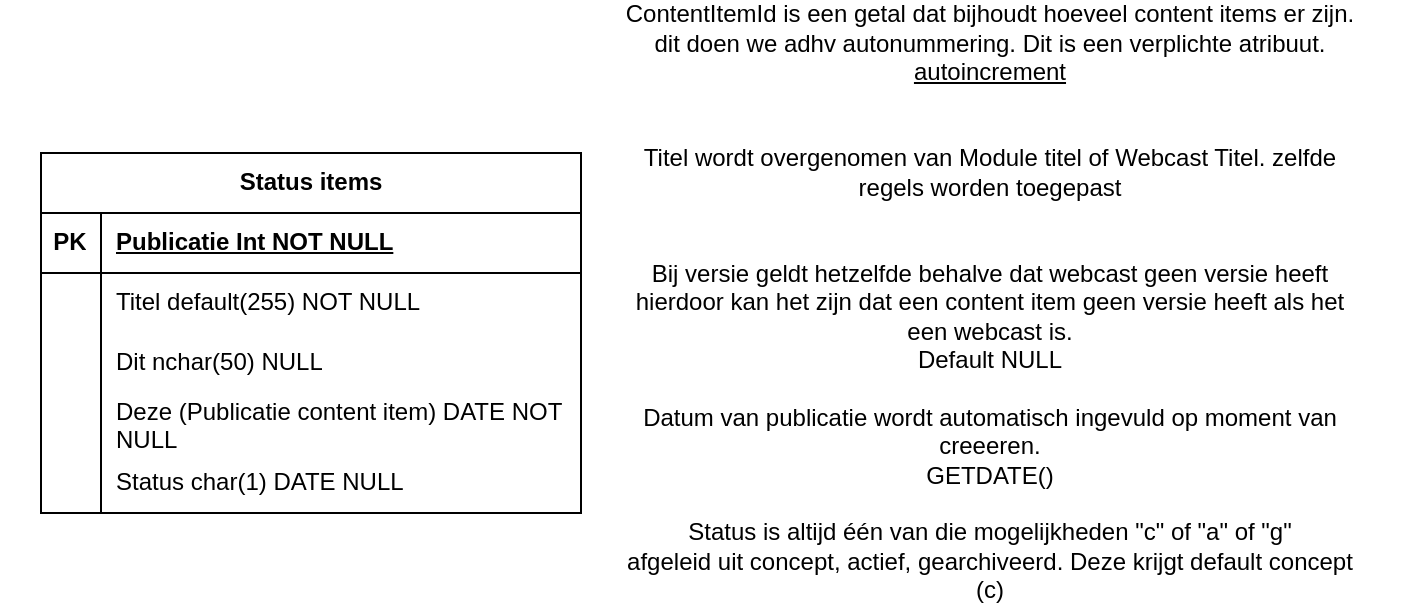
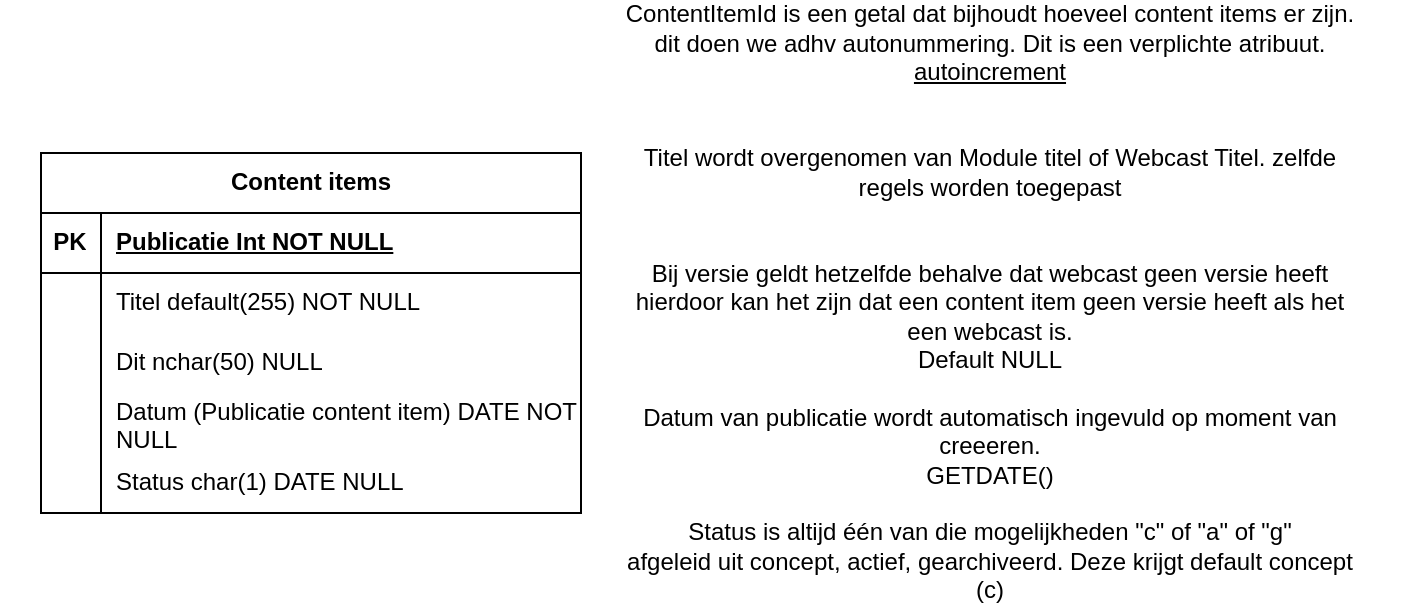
node "Status items": label "Status items" -> "Content items"
node "Deze (Publicatie content item) DATE NOT NULL": label "Deze (Publicatie content item) DATE NOT NULL" -> "Datum (Publicatie content item) DATE NOT NULL"
